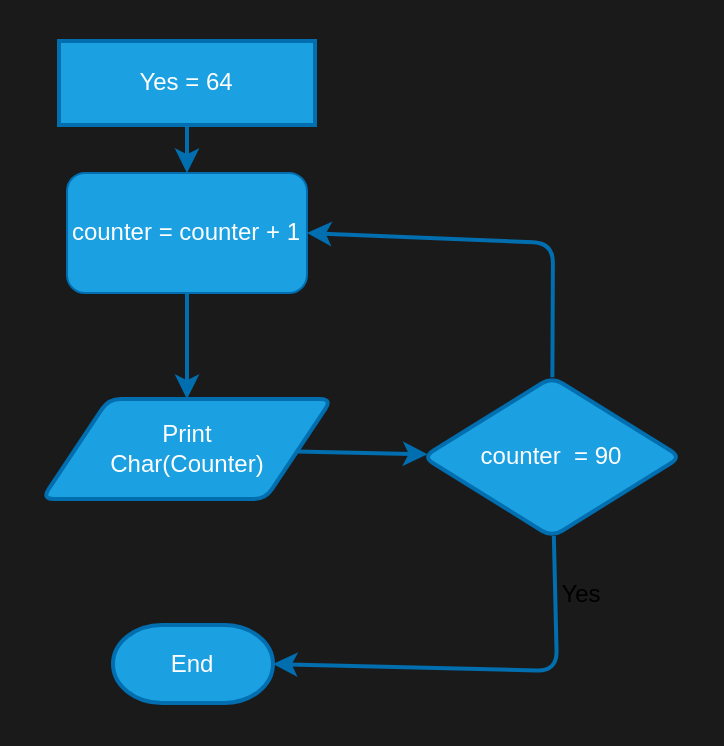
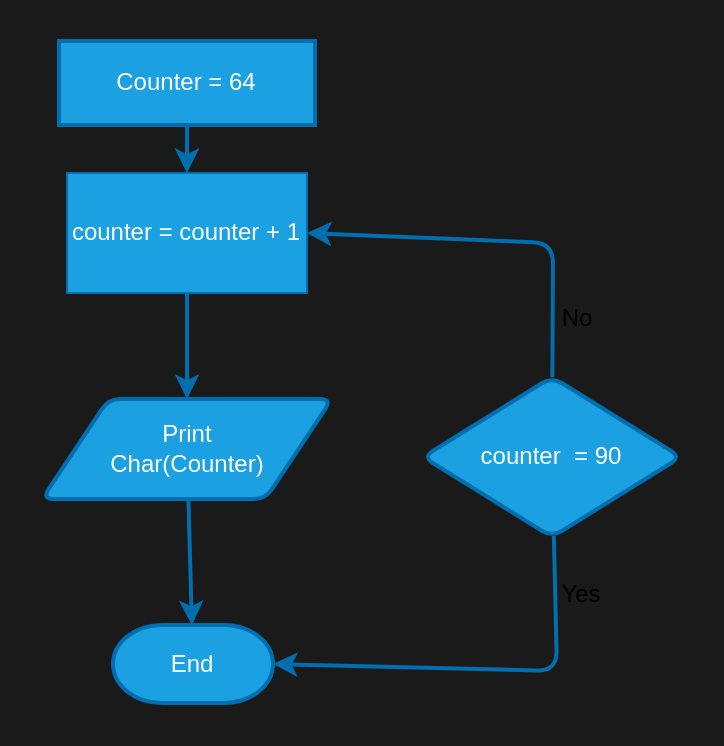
node "Yes = 64": label "Yes = 64" -> "Counter = 64"
node "counter = counter + 1": shape rounded rectangle -> rectangle
node "No": added
edge "Print Char(Counter)" -> "counter = 90": now "Print Char(Counter)" -> "End"
